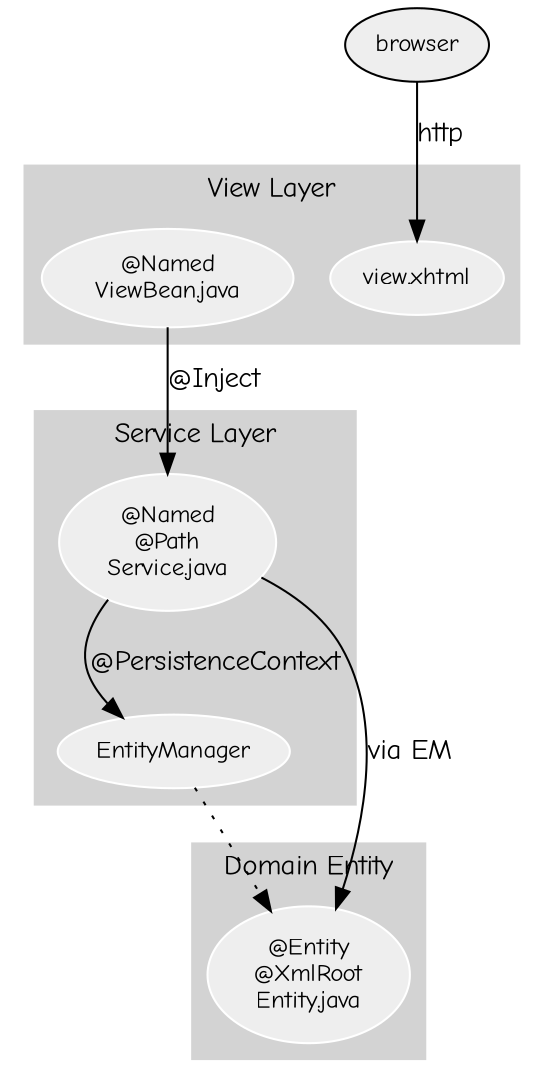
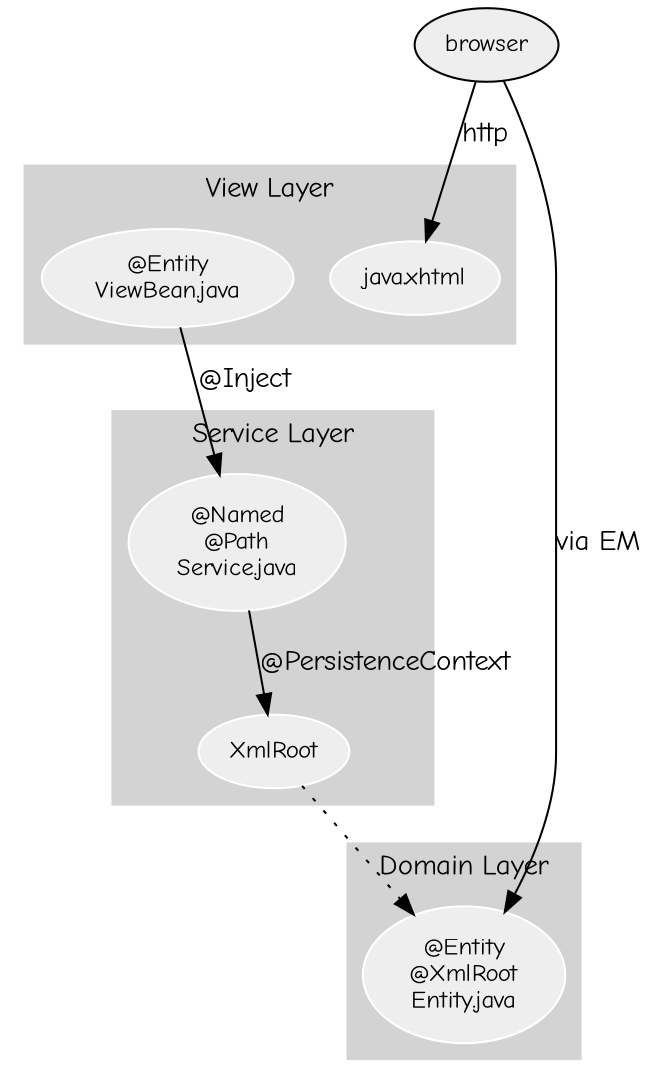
node "@Named ViewBean.java": label "@Named ViewBean.java" -> "@Entity ViewBean.java"
node "view.xhtml": label "view.xhtml" -> "java.xhtml"
edge "@Named @Path Service.java" -> "@Entity @XmlRoot Entity.java": now "browser" -> "@Entity @XmlRoot Entity.java"
node "EntityManager": label "EntityManager" -> "XmlRoot"
cluster "Domain Entity": label "Domain Entity" -> "Domain Layer"
